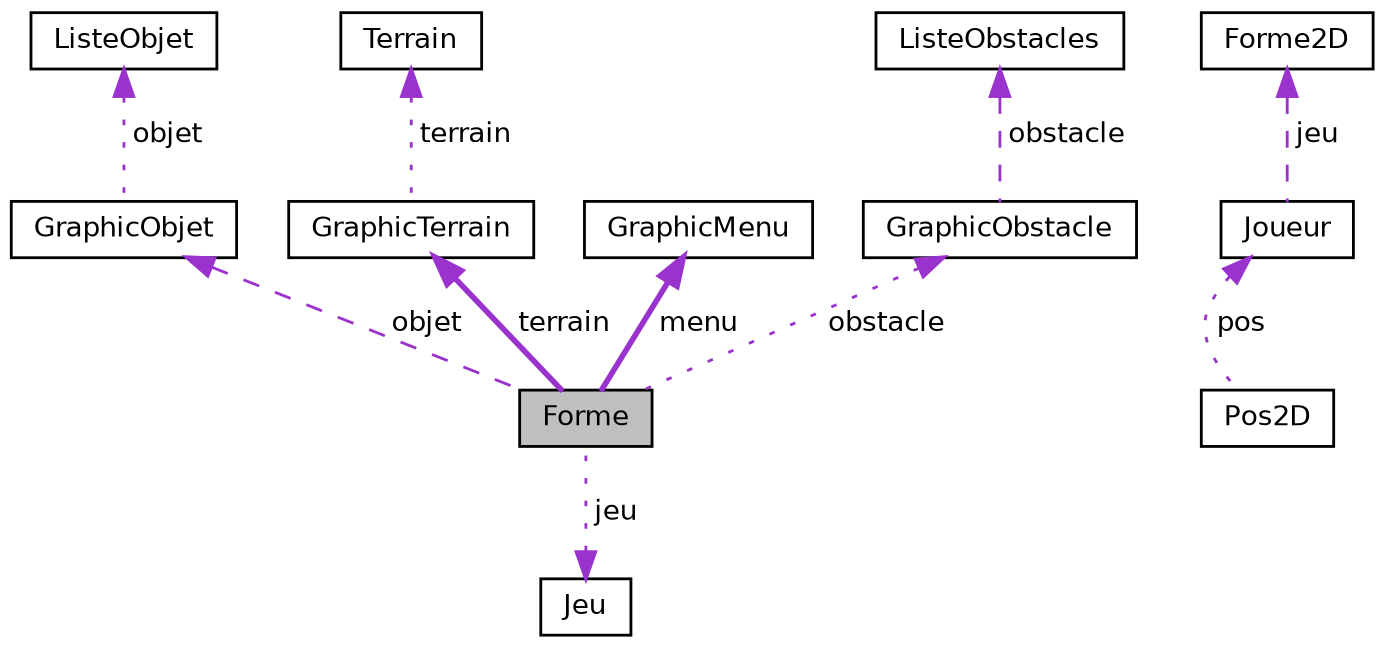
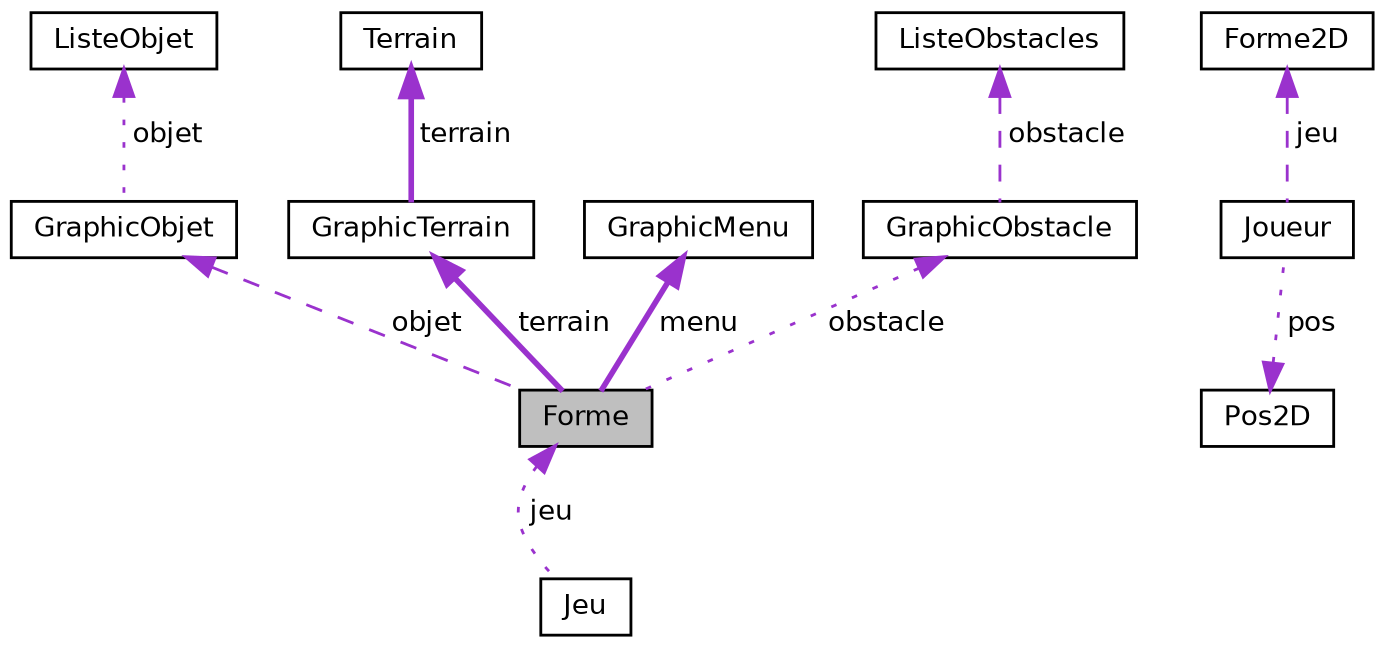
edge "GraphicTerrain" -> "Terrain": style dotted -> bold
edge "Pos2D" -> "Joueur": reversed
edge "Forme" -> "Jeu": reversed
